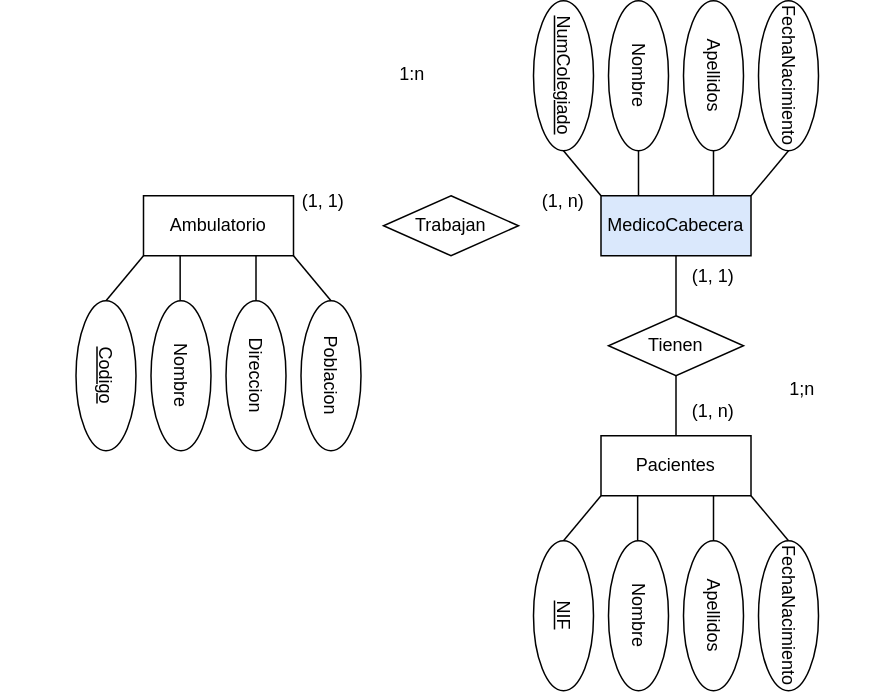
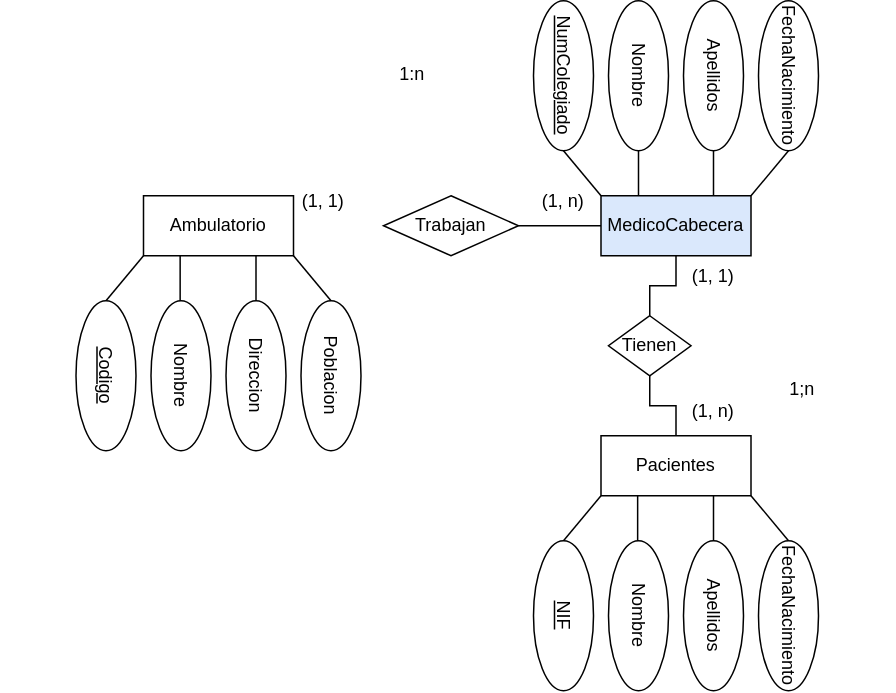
edge "Trabajan" -- "MedicoCabecera": added
node "Tienen": size 135x60 -> 83x60
